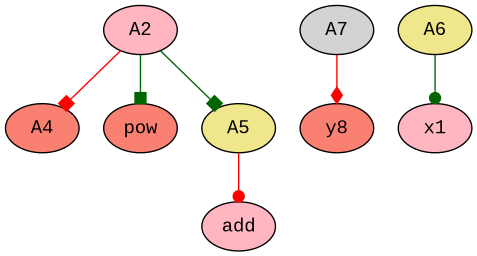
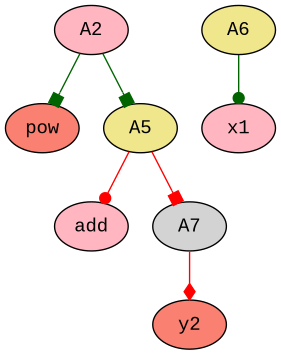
node "A4": removed
node "y8": label "y8" -> "y2"
edge "A5" -> "A7": added
